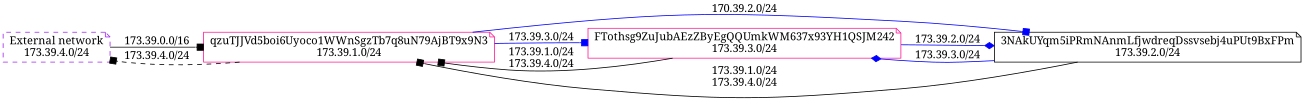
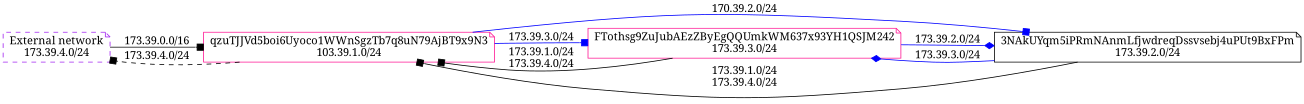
node "qzuTJJVd5boi6Uyoco1WWnSgzTb7q8uN79AjBT9x9N3 173.39.1.0/24": label "qzuTJJVd5boi6Uyoco1WWnSgzTb7q8uN79AjBT9x9N3 173.39.1.0/24" -> "qzuTJJVd5boi6Uyoco1WWnSgzTb7q8uN79AjBT9x9N3 103.39.1.0/24"
